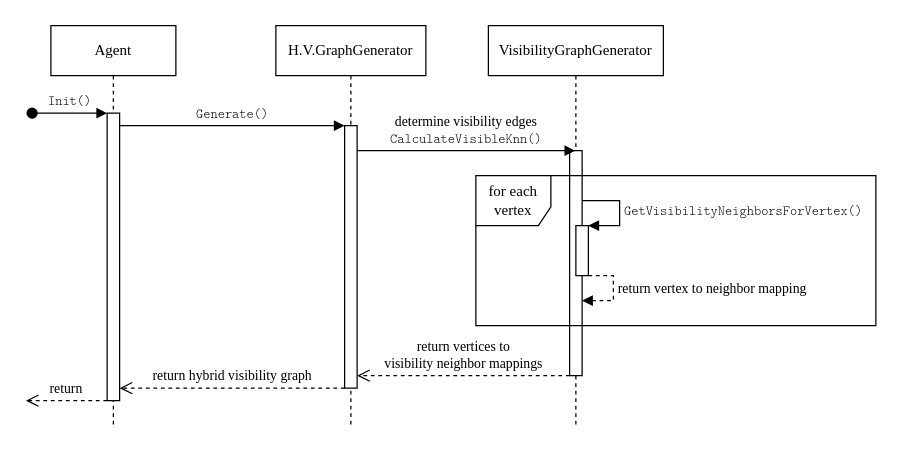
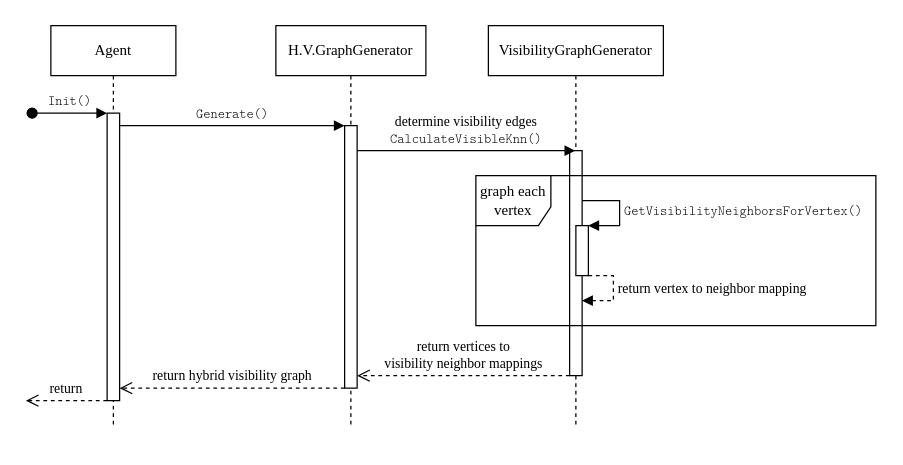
node "for each vertex": label "for each vertex" -> "graph each vertex"
